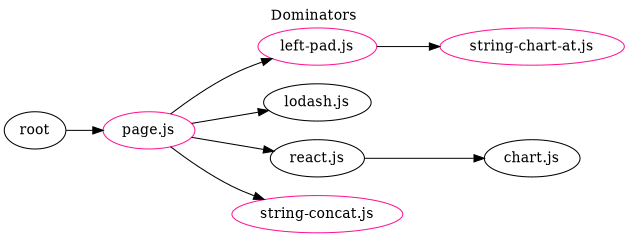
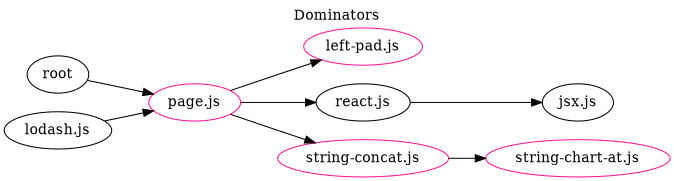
edge "left-pad.js" -> "string-chart-at.js": now "string-concat.js" -> "string-chart-at.js"
edge "page.js" -> "lodash.js": reversed
node "chart.js": label "chart.js" -> "jsx.js"
